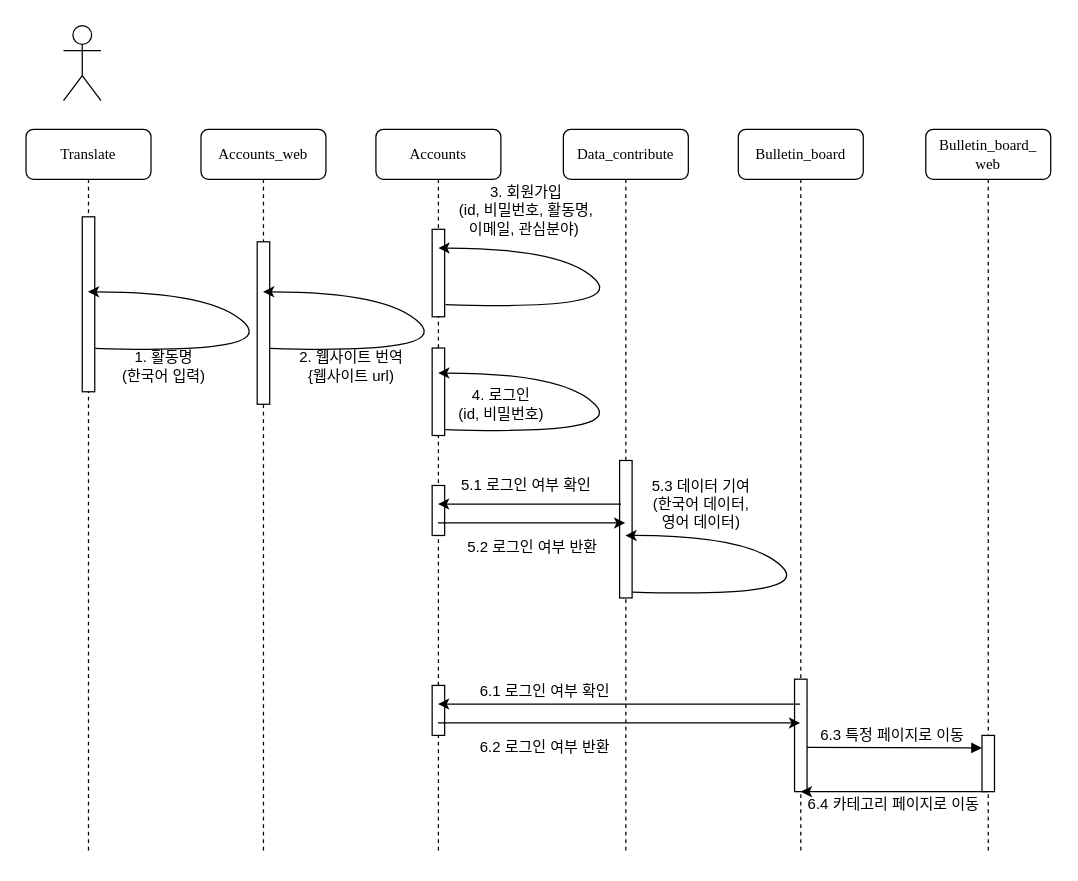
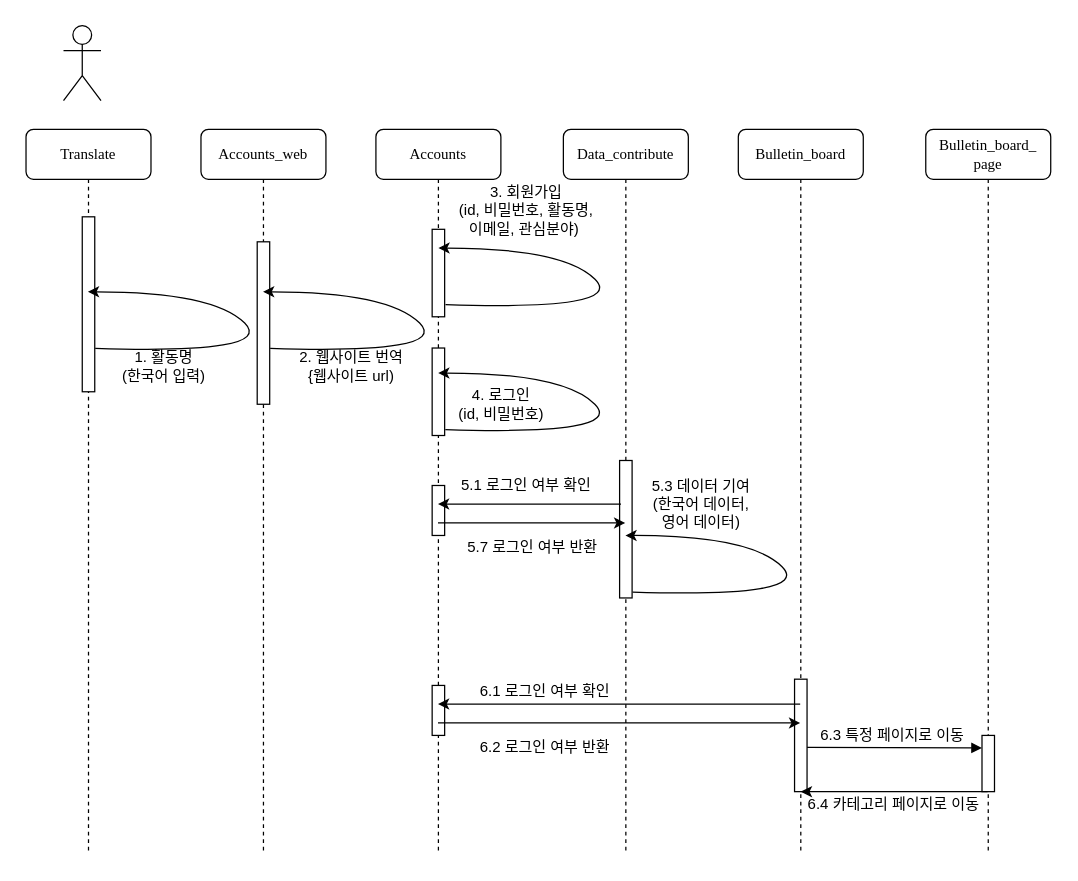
node "Bulletin_board_ web": label "Bulletin_board_ web" -> "Bulletin_board_ page"
node "5.2 로그인 여부 반환": label "5.2 로그인 여부 반환" -> "5.7 로그인 여부 반환"
